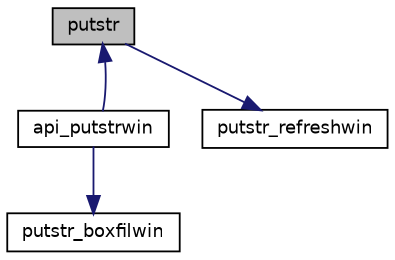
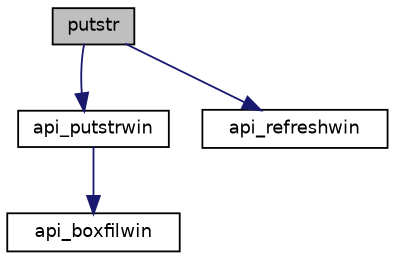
edge "api_putstrwin" -> "putstr": reversed
node "putstr_refreshwin": label "putstr_refreshwin" -> "api_refreshwin"
node "putstr_boxfilwin": label "putstr_boxfilwin" -> "api_boxfilwin"
